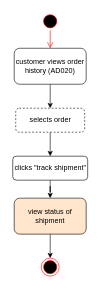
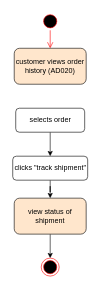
node "customer views order history (AD020)": fillcolor #ffffff -> #ffe6cc
edge "customer views order history (AD020)" -> "selects order": removed
node "selects order": style dashed -> solid
